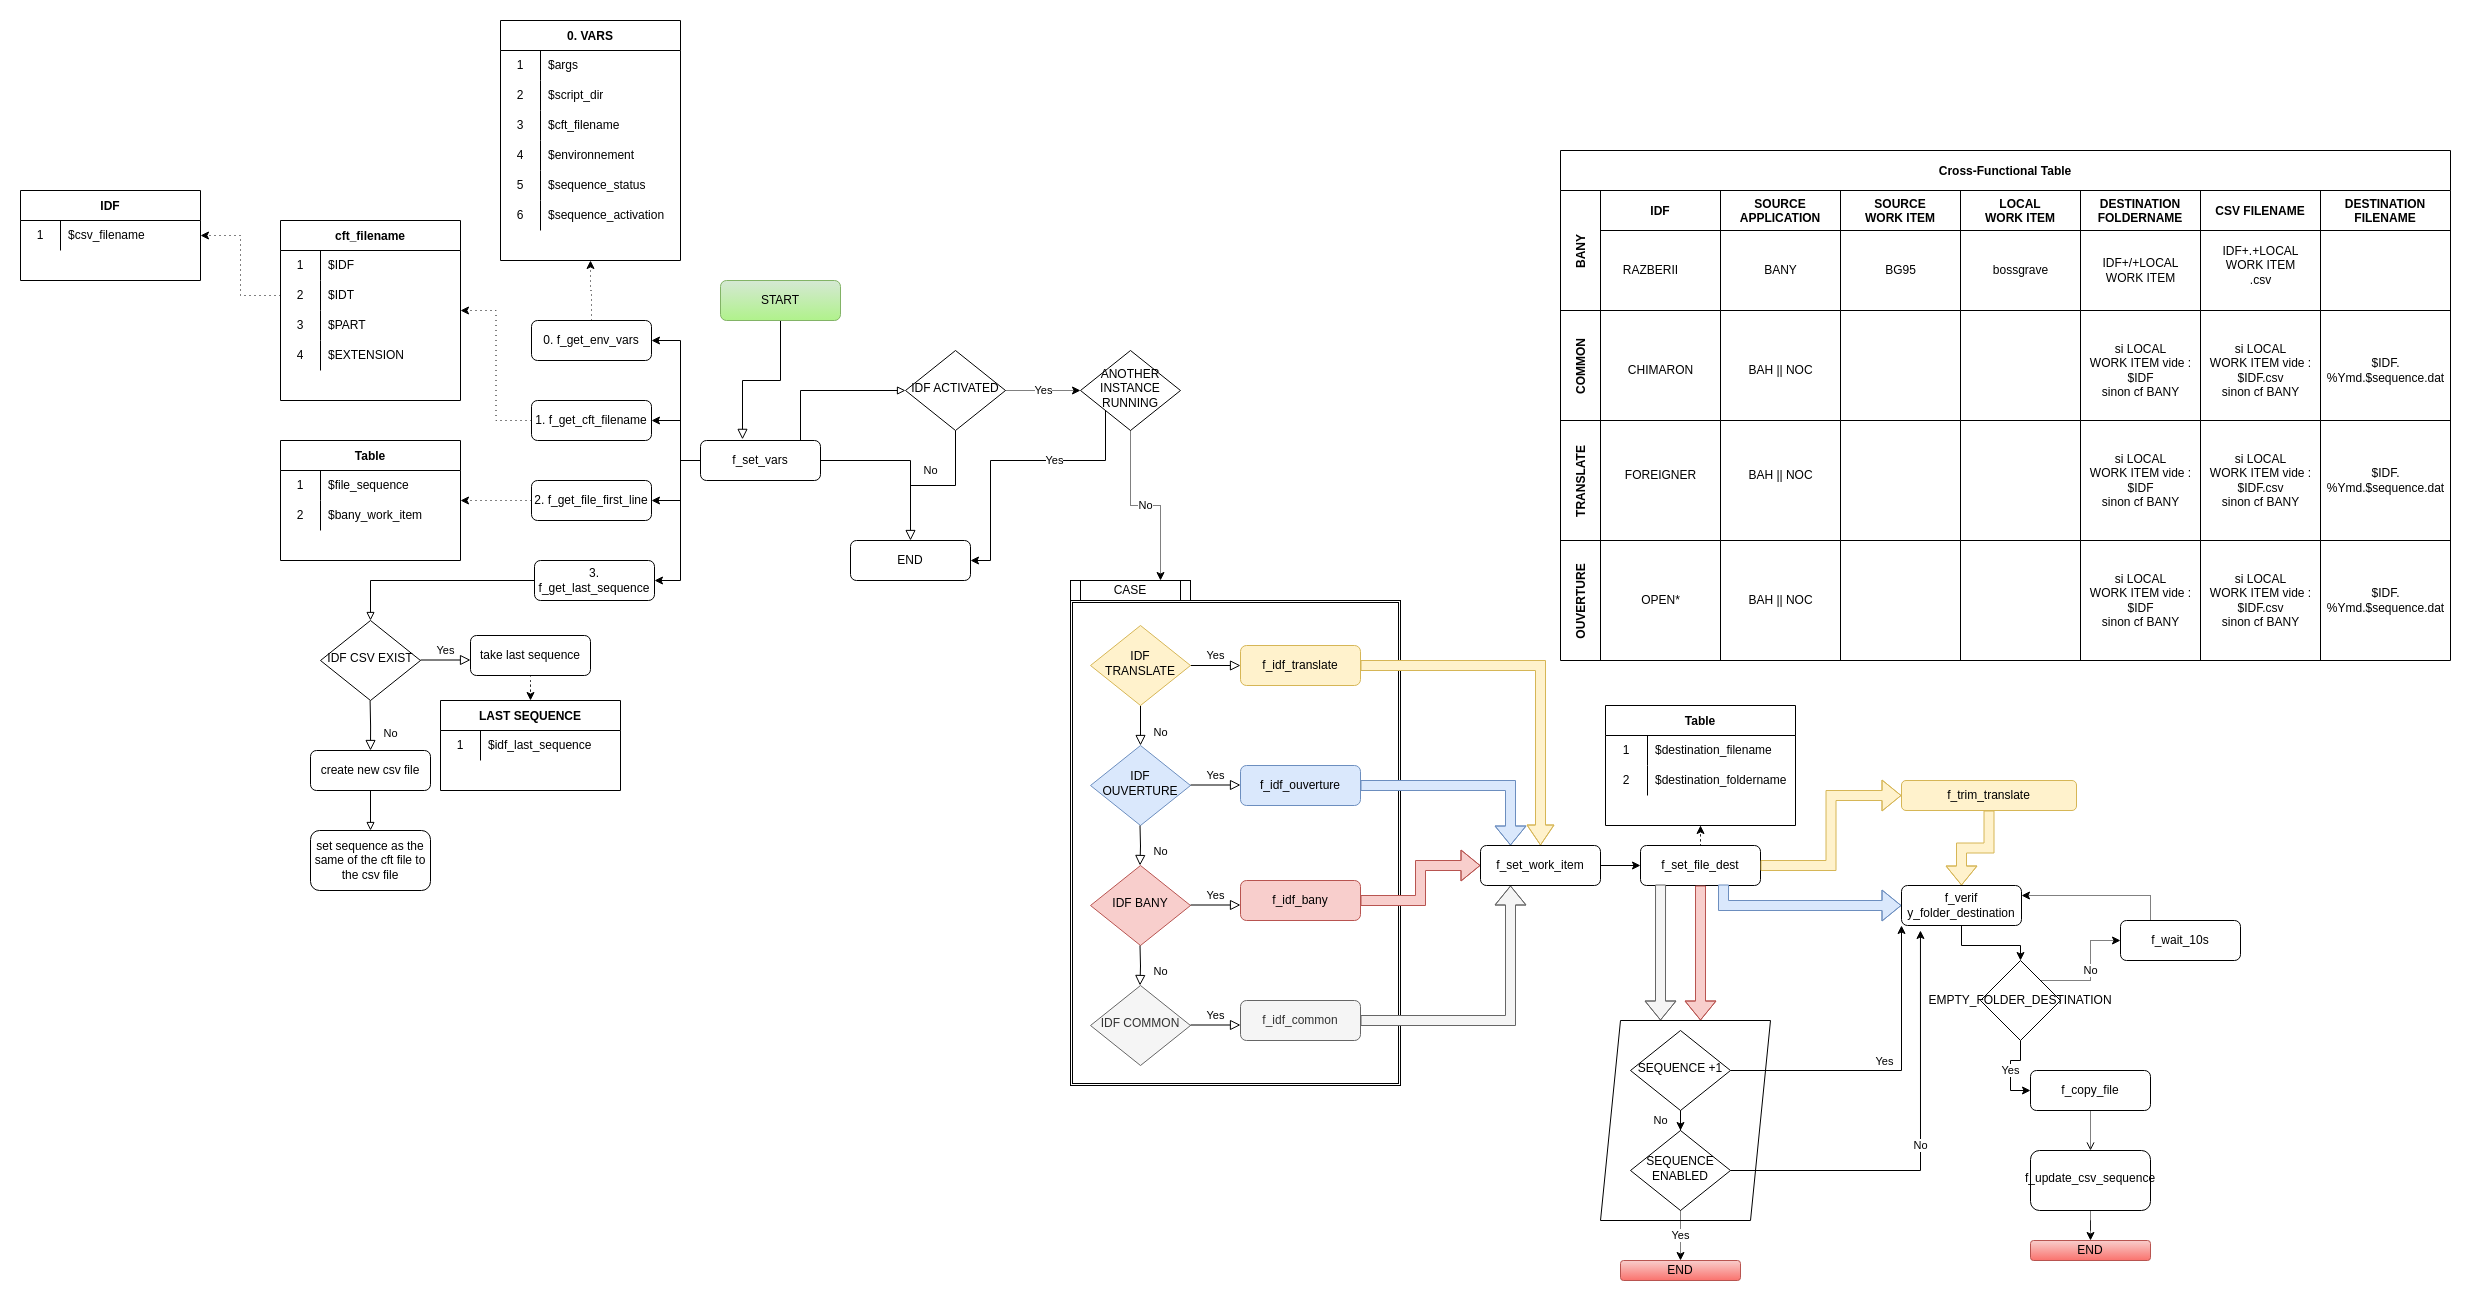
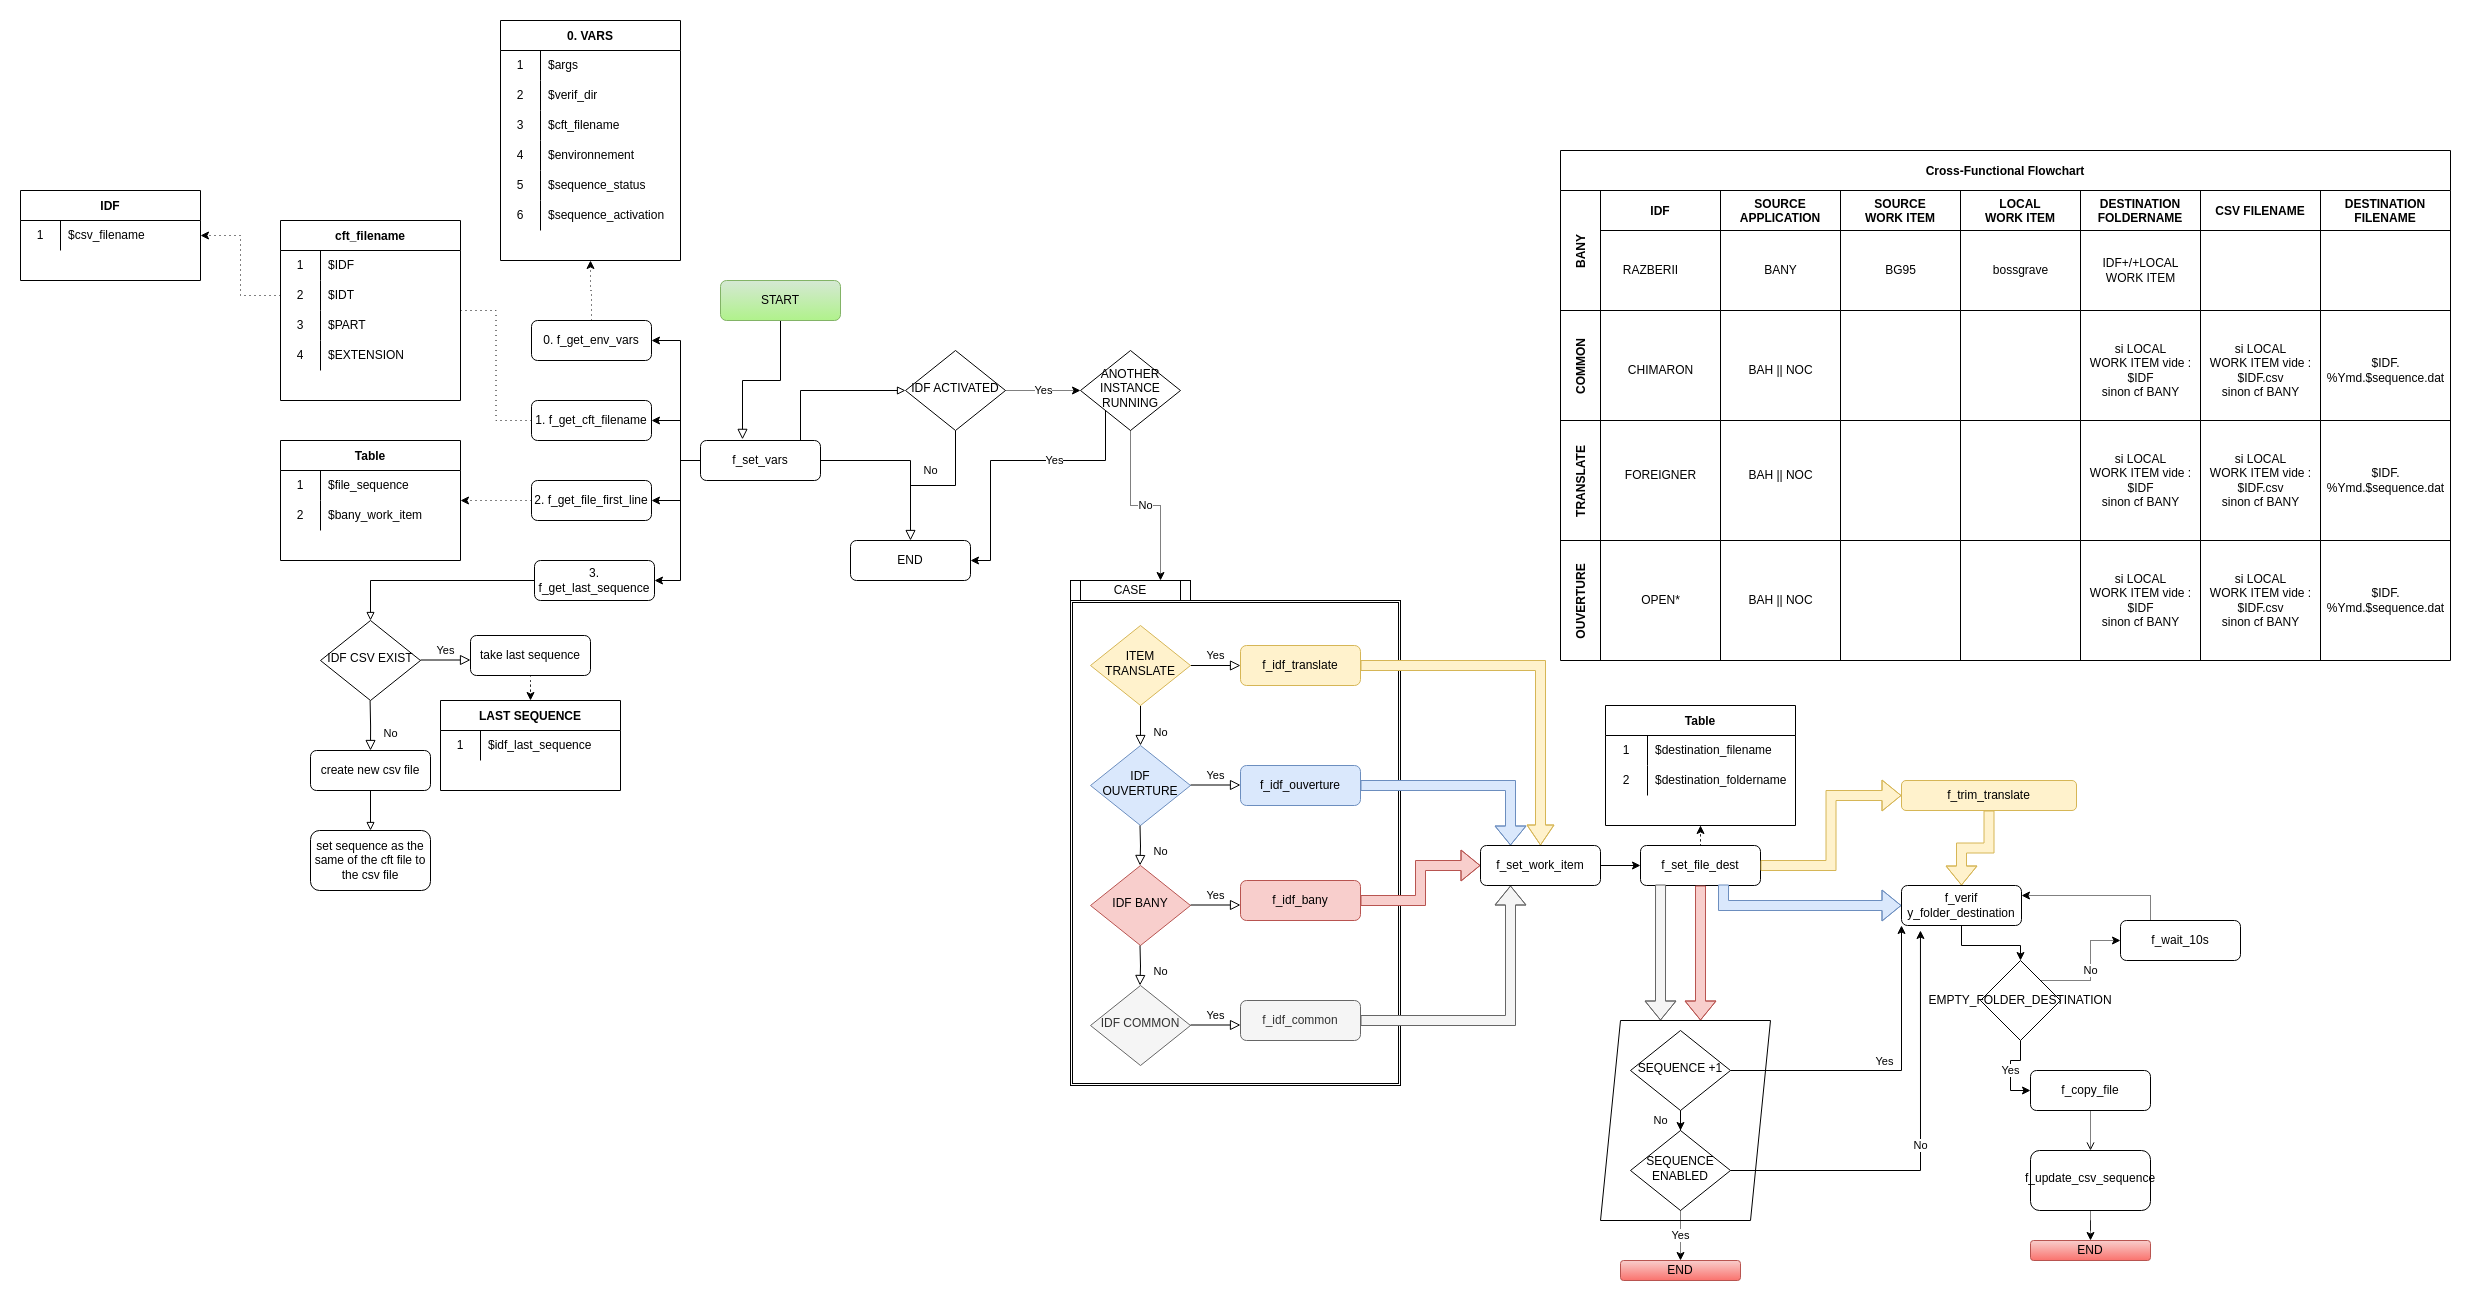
node "$script_dir": label "$script_dir" -> "$verif_dir"
node "Cross-Functional Table": label "Cross-Functional Table" -> "Cross-Functional Flowchart"
node "IDF+.+LOCAL WORK ITEM .csv": removed
edge "1. f_get_cft_filename" -> "cft_filename": arrowhead classic -> none
node "IDF TRANSLATE": label "IDF TRANSLATE" -> "ITEM TRANSLATE"
